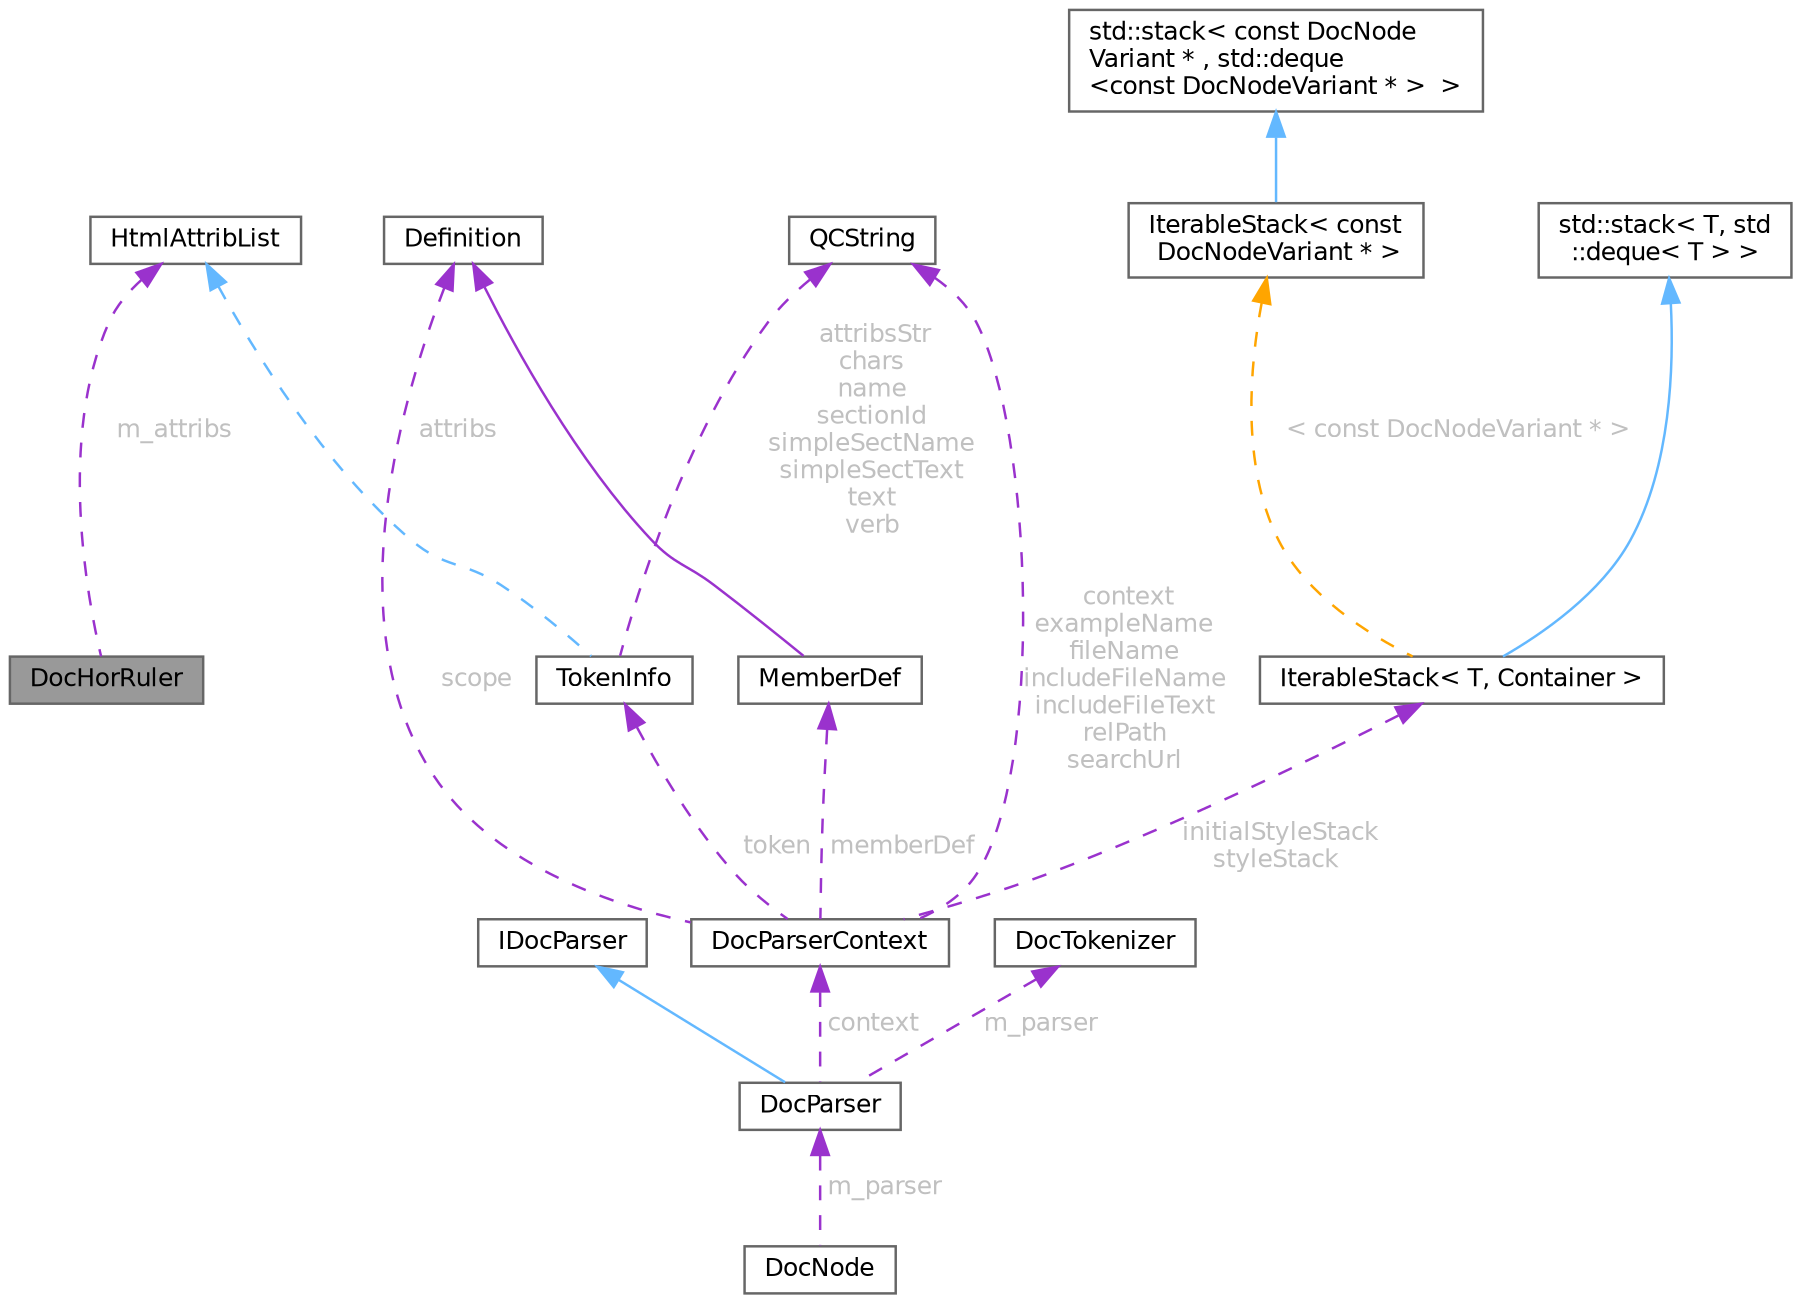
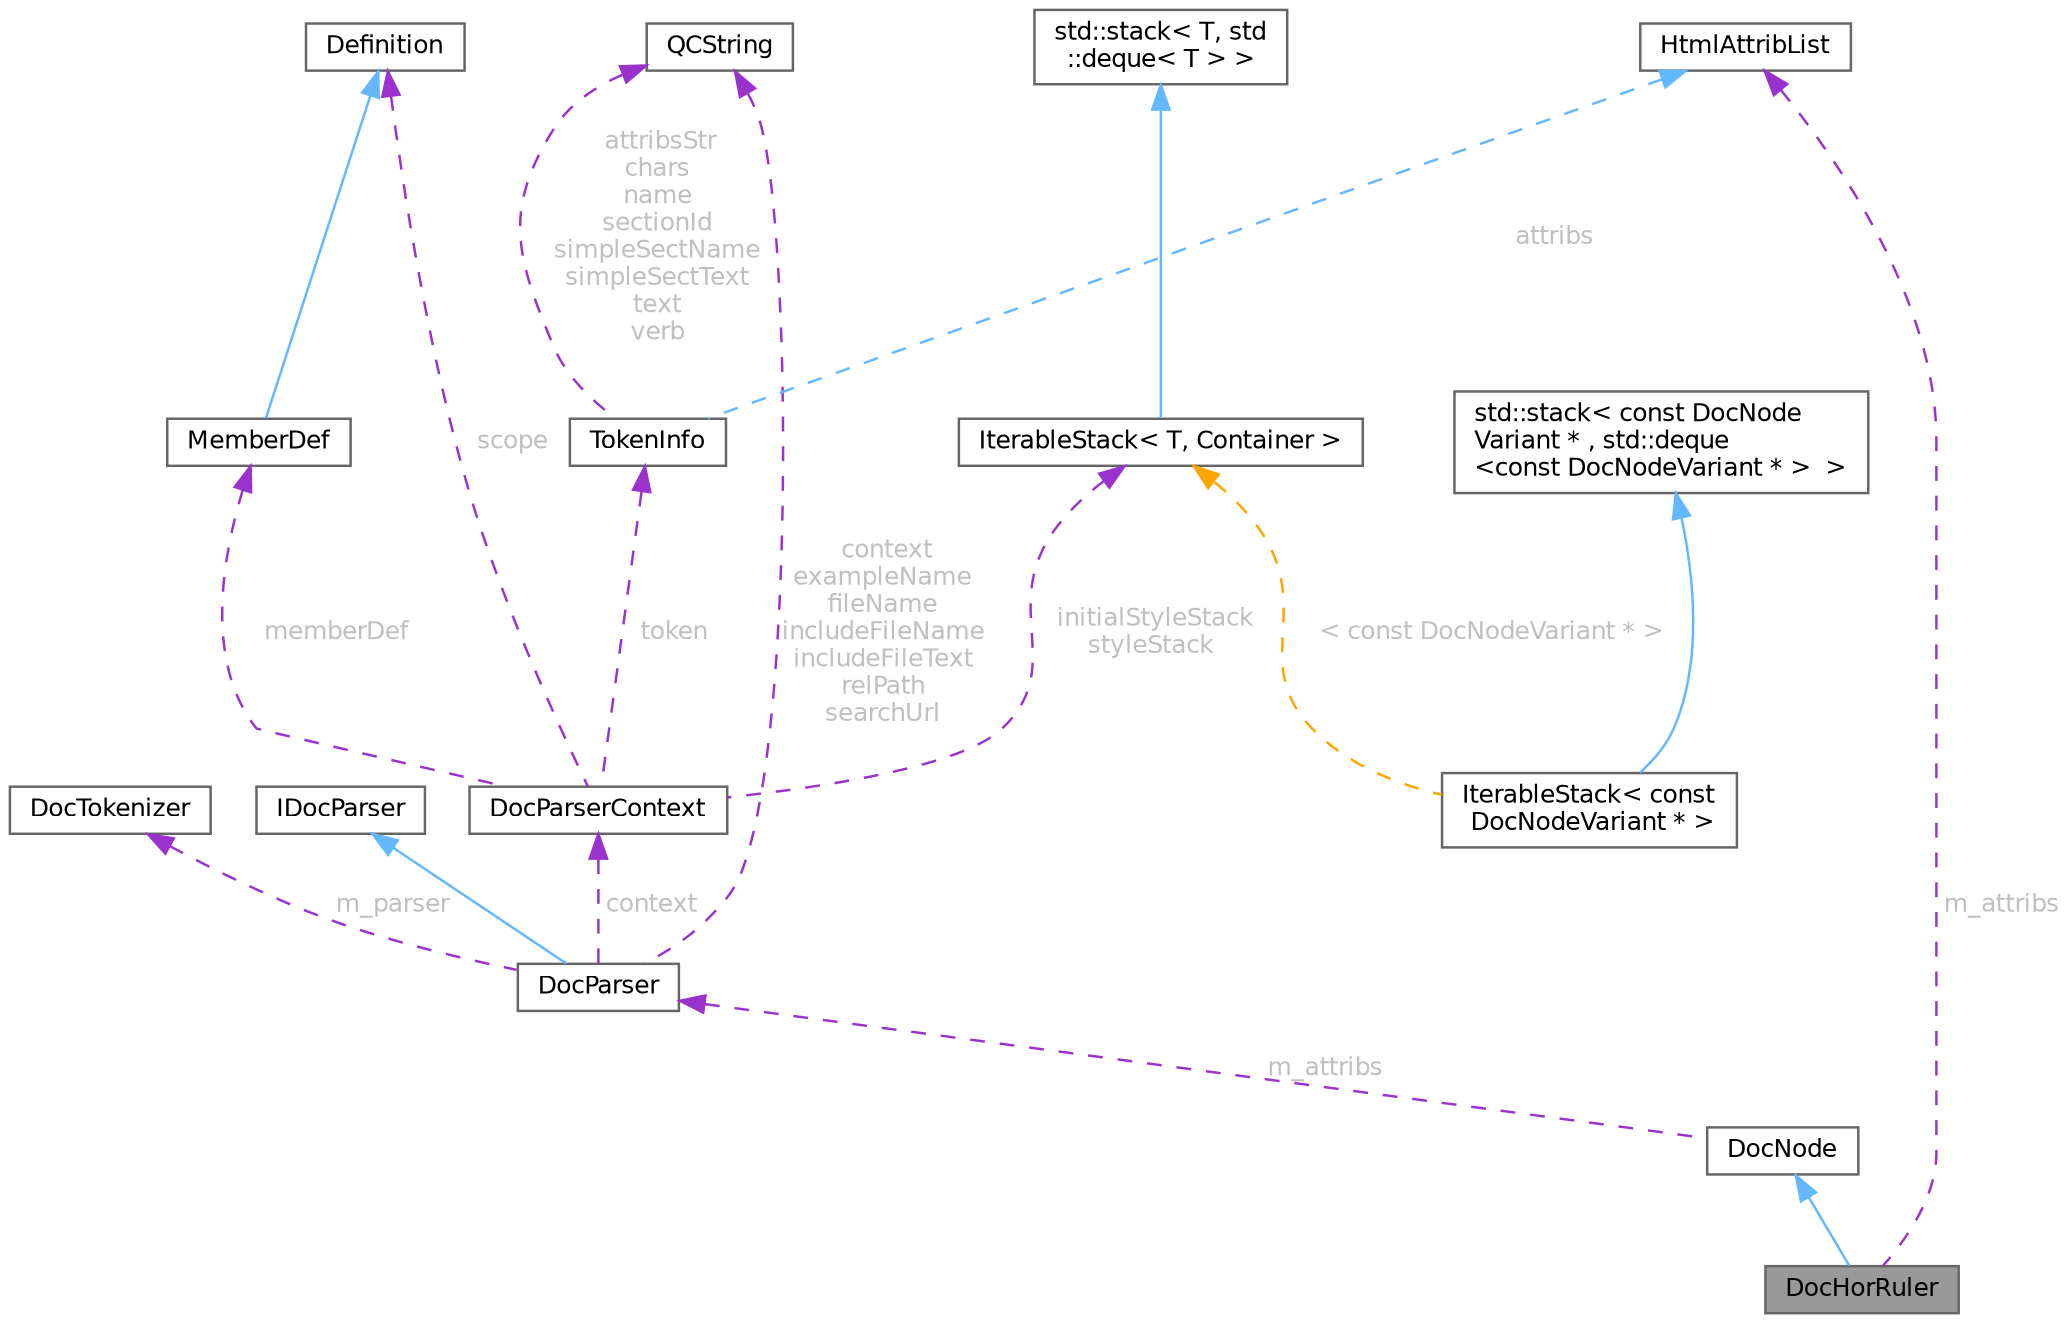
edge "MemberDef" -> "Definition": color darkorchid3 -> steelblue1
edge "IterableStack< T, Container >" -> "IterableStack< const DocNodeVariant * >": reversed
edge "DocParserContext" -> "QCString": now "DocParser" -> "QCString"
edge "DocNode" -> "DocParser": label " m_parser" -> " m_attribs"
edge "DocHorRuler" -> "DocNode": added
